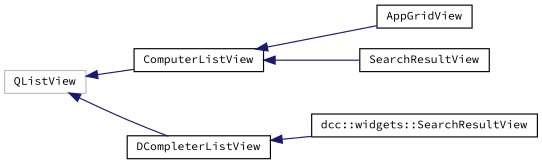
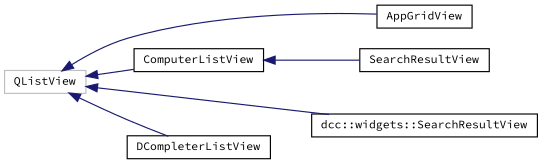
edge "AppGridView" -> "ComputerListView": now "AppGridView" -> "QListView"
edge "dcc::widgets::SearchResultView" -> "DCompleterListView": now "dcc::widgets::SearchResultView" -> "QListView"
